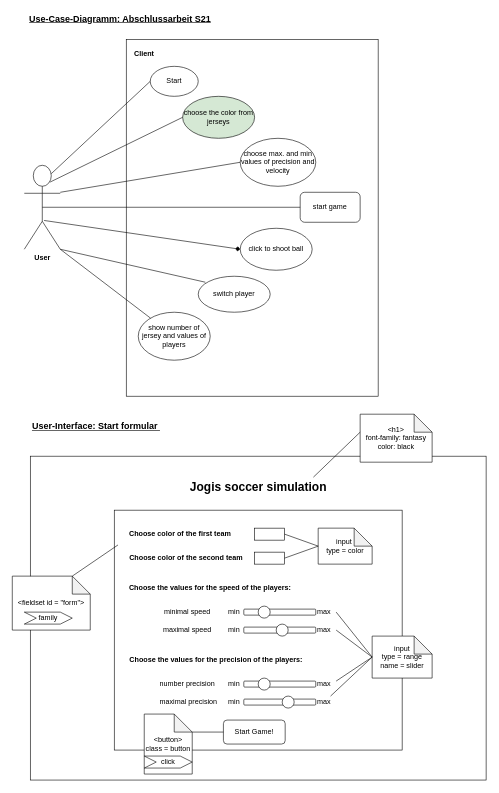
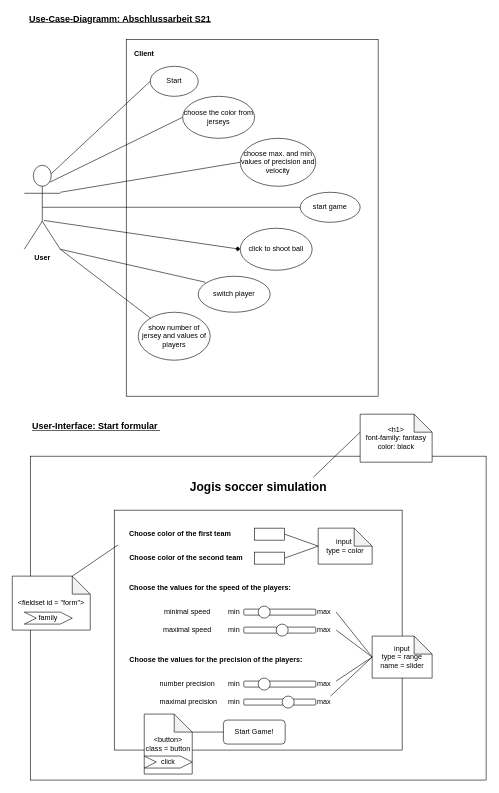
node "choose the color from jerseys": fillcolor #d5e8d4 -> #ffffff
node "start game": shape rounded rectangle -> ellipse
